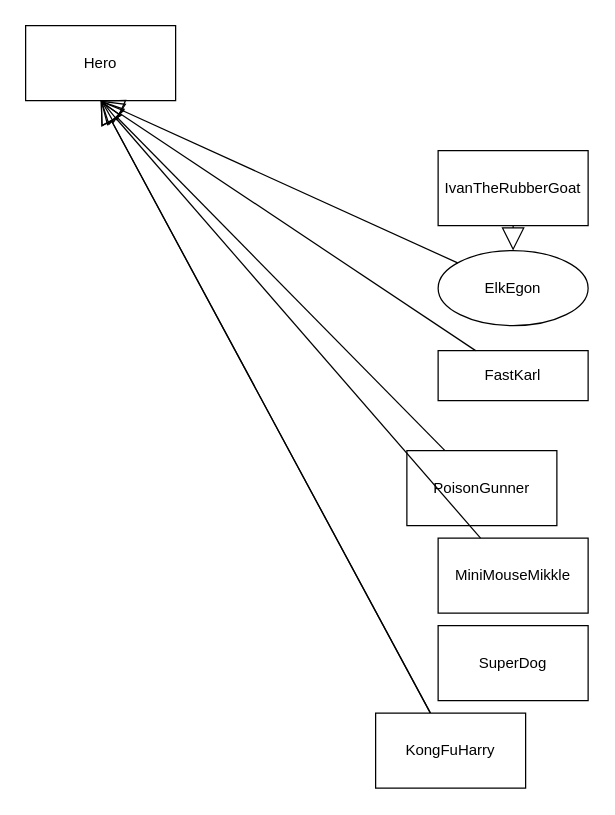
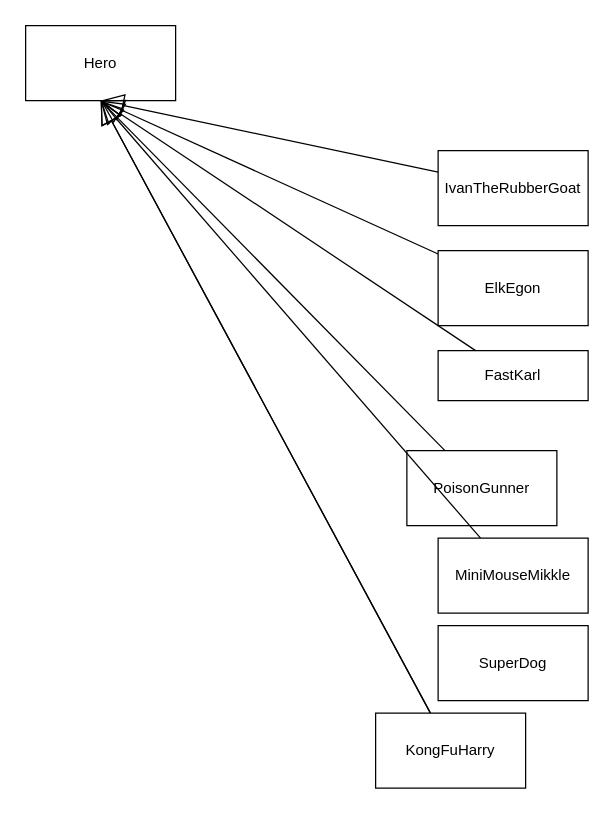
edge "PoisonGunner" -> "Hero": arrowhead block -> open
edge "IvanTheRubberGoat" -> "ElkEgon": now "IvanTheRubberGoat" -> "Hero"
node "ElkEgon": shape ellipse -> rectangle
